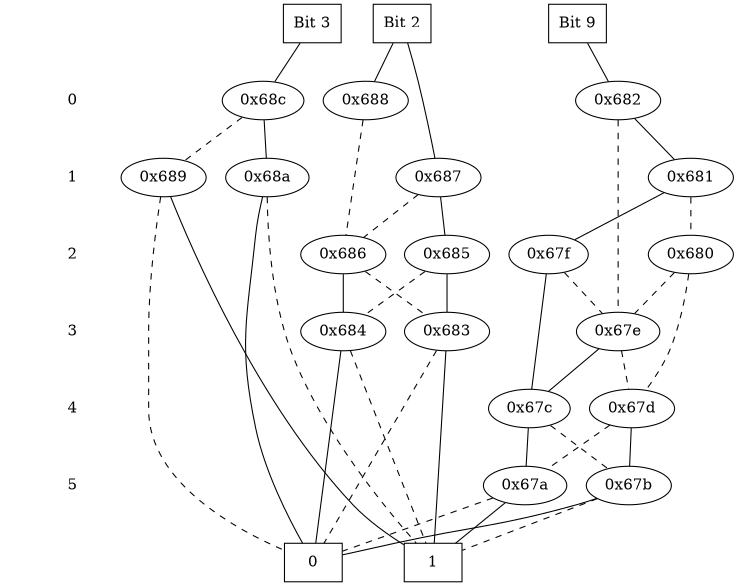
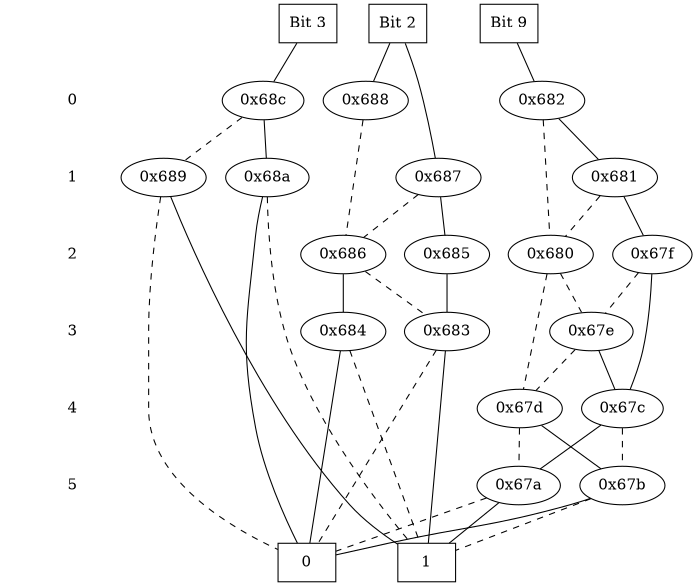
edge "0x682" -- "0x67e": now "0x682" -- "0x680"
edge "0x685" -- "0x684": removed
